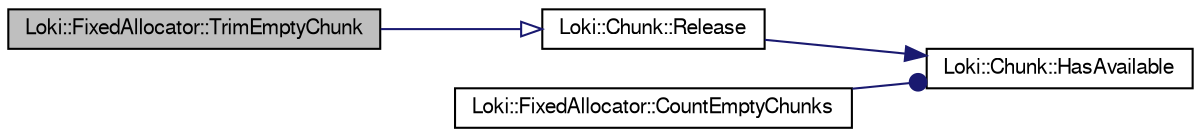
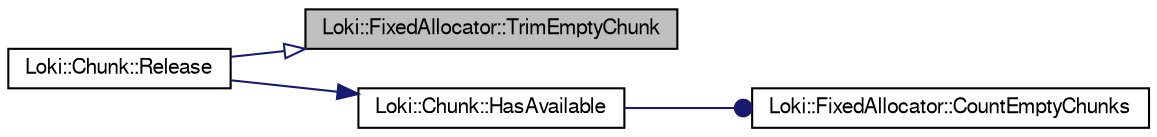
edge "Loki::FixedAllocator::TrimEmptyChunk" -> "Loki::Chunk::Release": reversed
edge "Loki::FixedAllocator::CountEmptyChunks" -> "Loki::Chunk::HasAvailable": reversed
